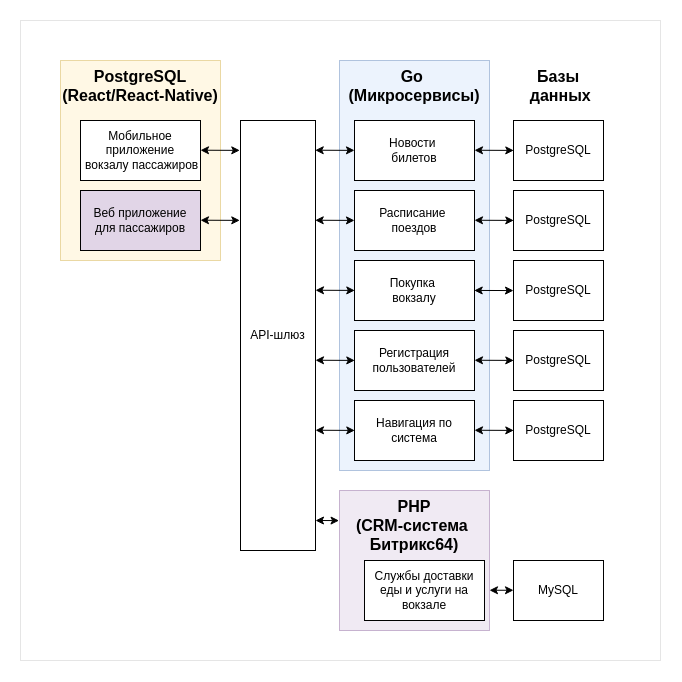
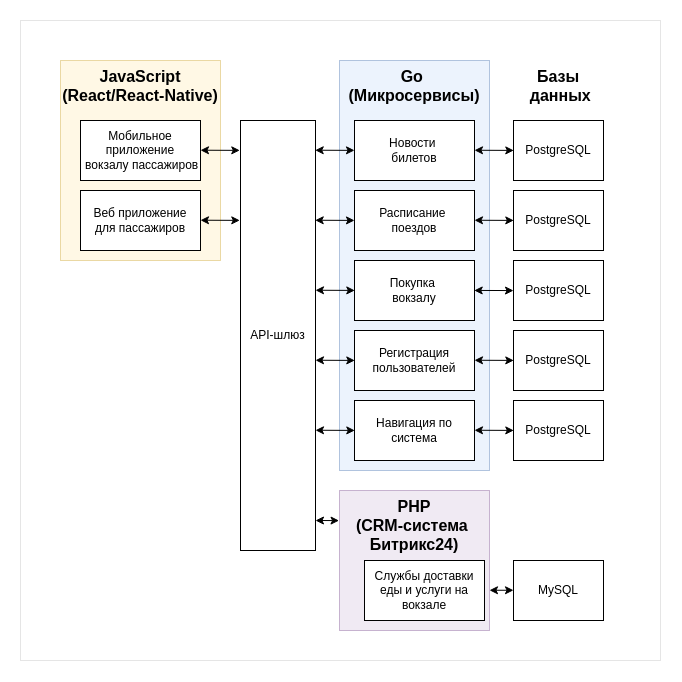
node "PostgreSQL (React/React-Native)": label "PostgreSQL (React/React-Native)" -> "JavaScript (React/React-Native)"
node "Веб приложение для пассажиров": fillcolor #e1d5e7 -> #ffffff
node "PHP (CRM-система Битрикс64)": label "PHP (CRM-система Битрикс64)" -> "PHP (CRM-система Битрикс24)"
